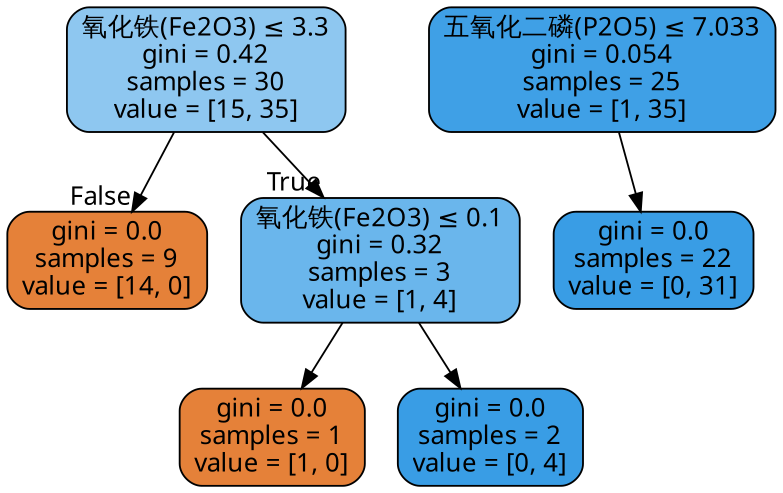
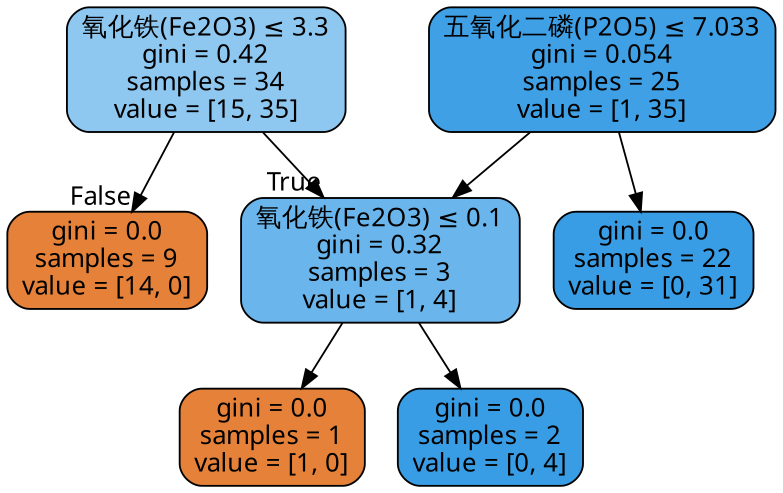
node "氧化铁(Fe2O3) ≤ 3.3": text "samples = 30" -> "samples = 34"
edge "五氧化二磷(P2O5) ≤ 7.033" -> "氧化铁(Fe2O3) ≤ 0.1": added
